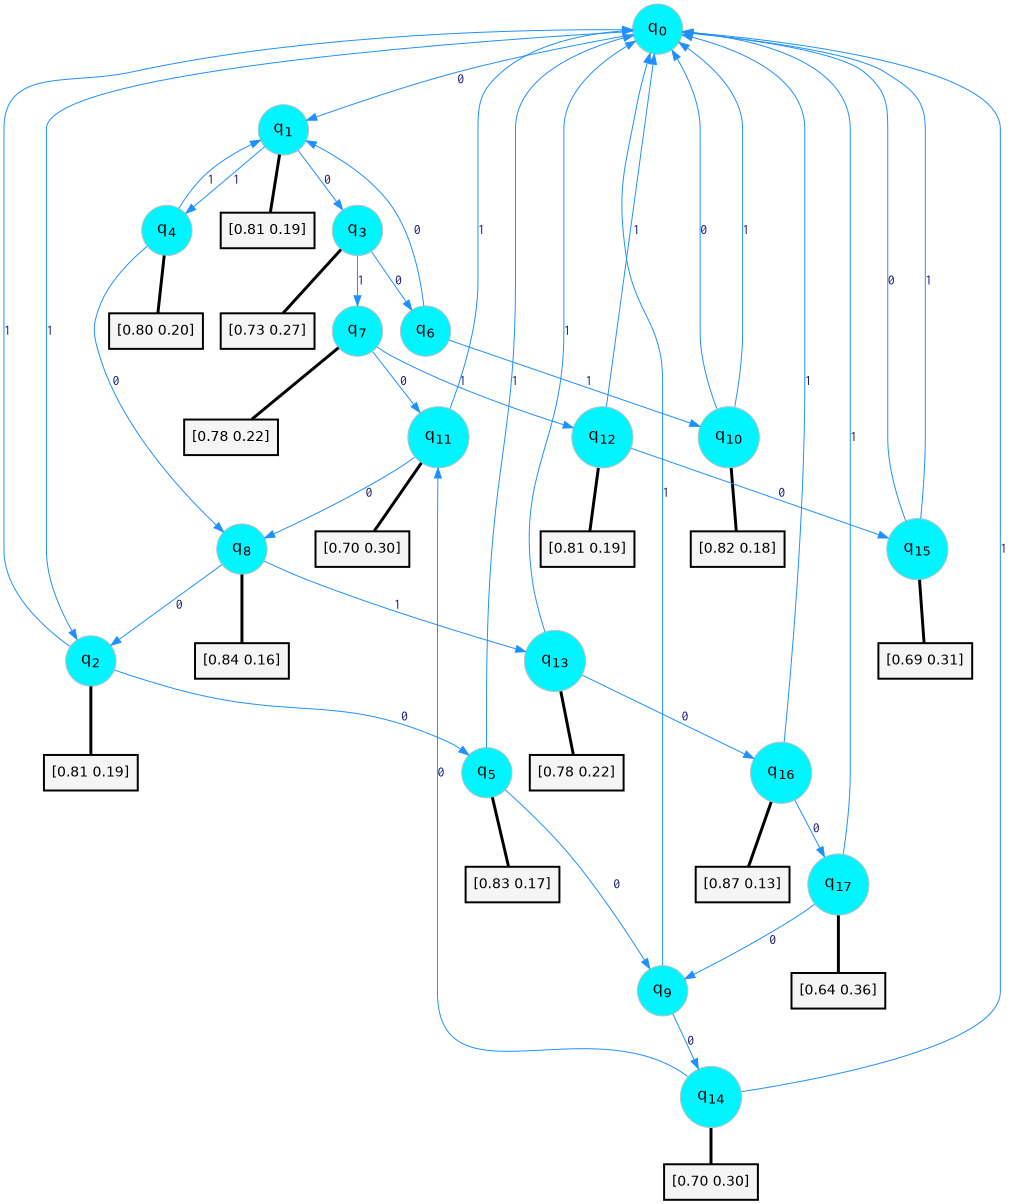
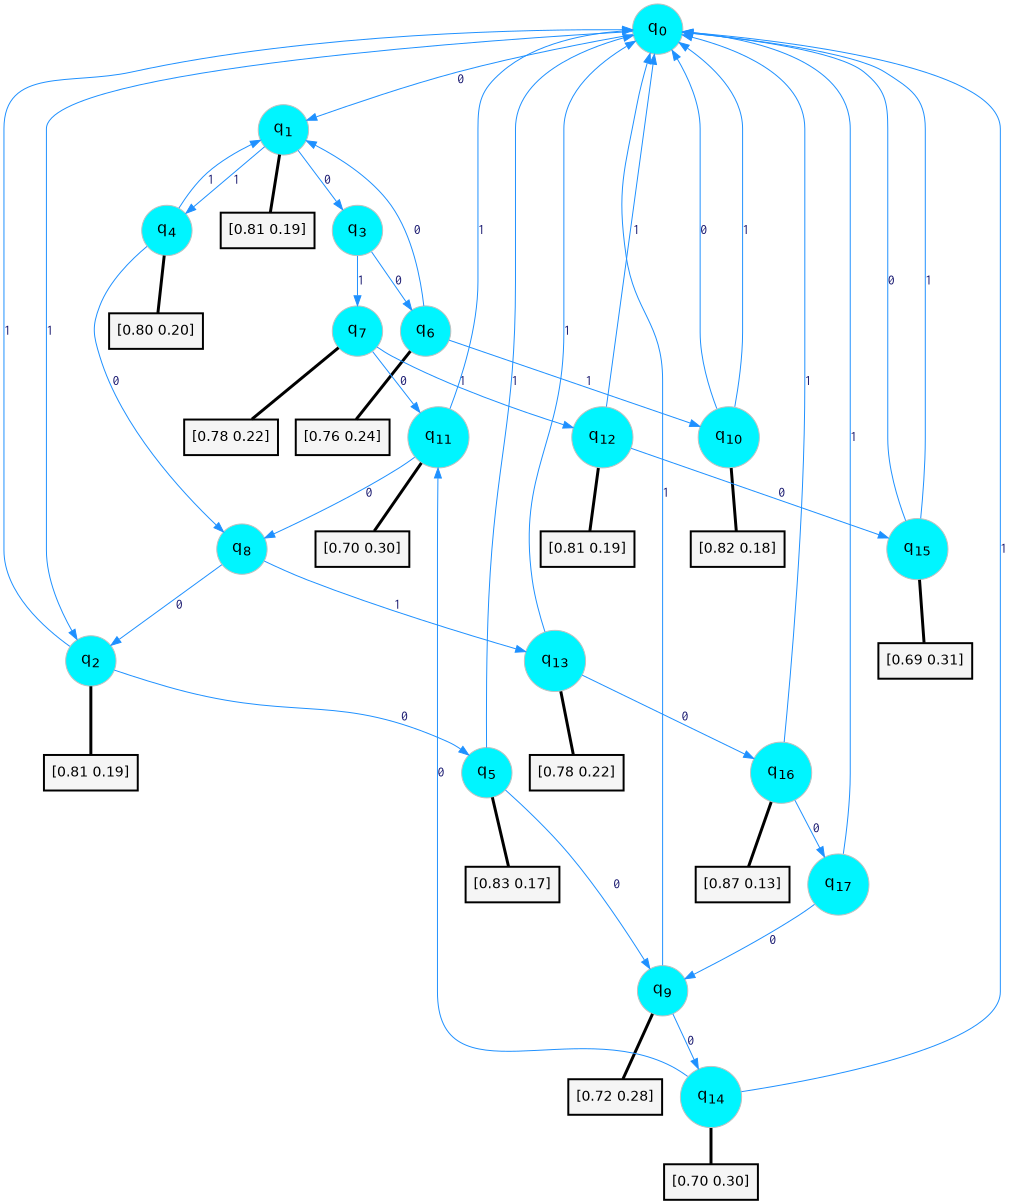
node "[0.73 0.27]": removed
node "[0.76 0.24]": added
node "[0.84 0.16]": removed
node "[0.64 0.36]": removed
node "[0.72 0.28]": added
